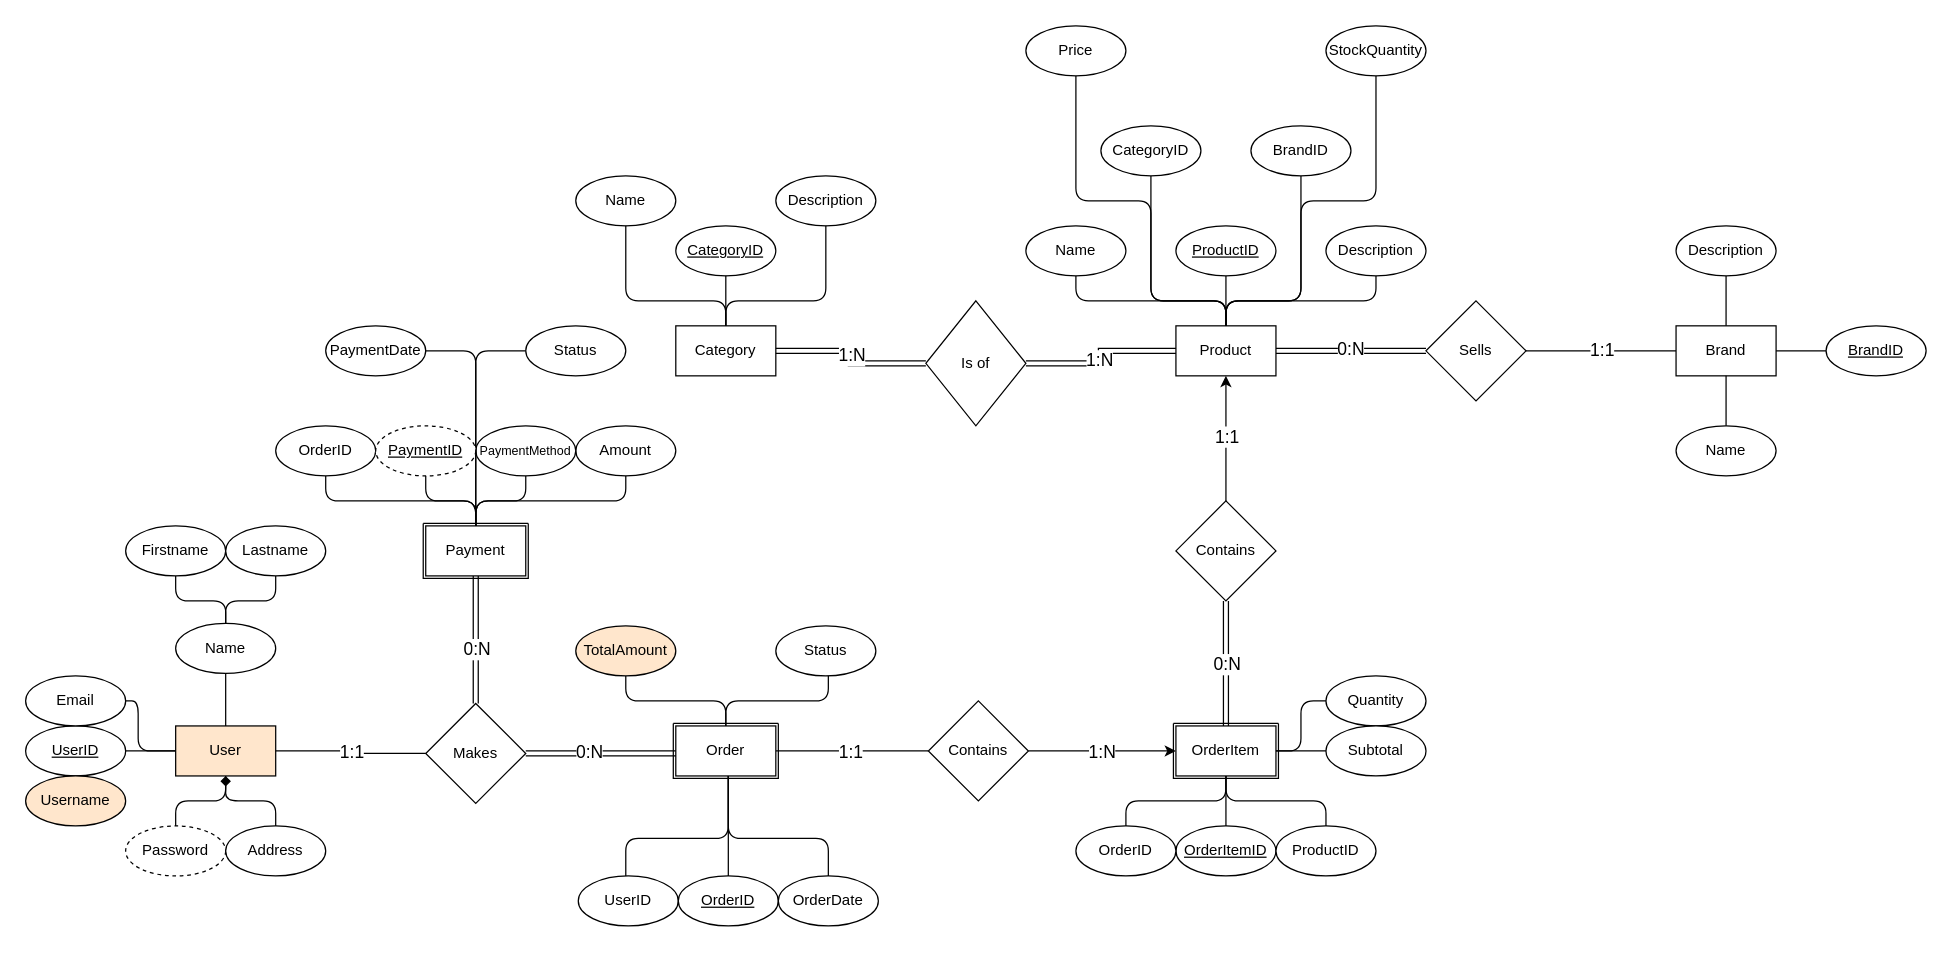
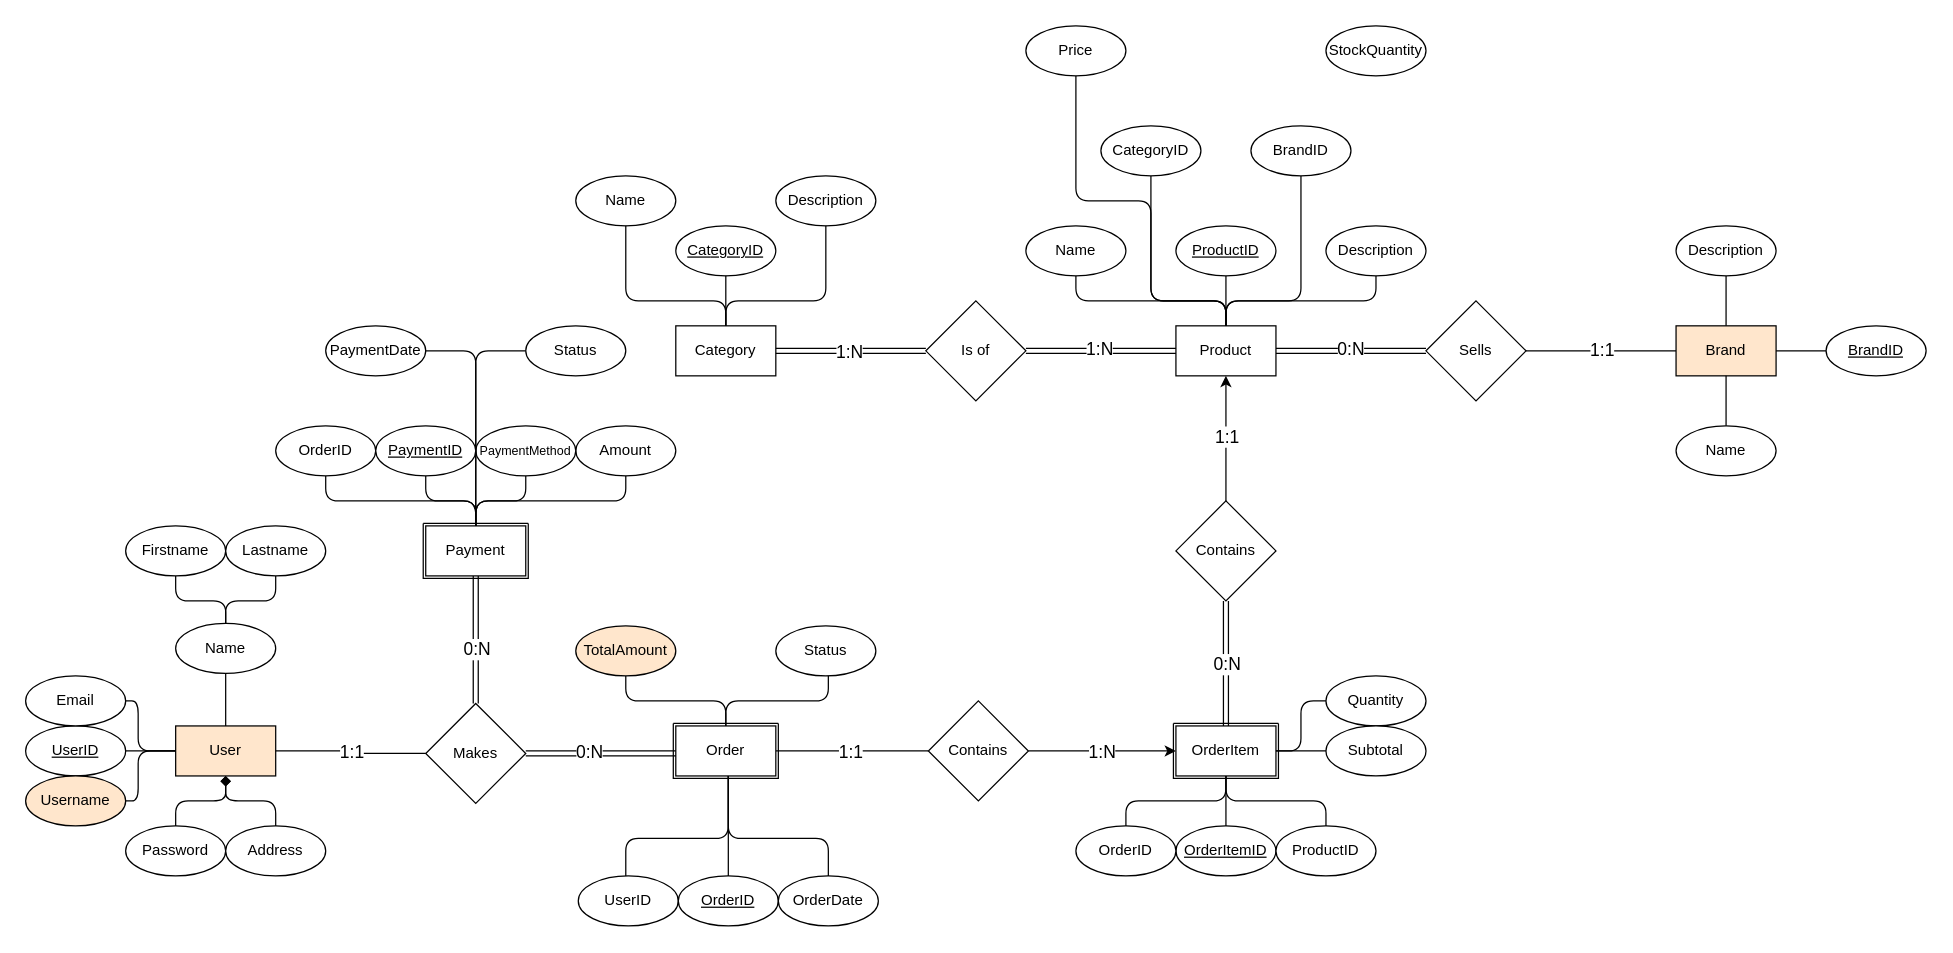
edge "StockQuantity" -- "Product": removed
node "Brand": fillcolor #ffffff -> #ffe6cc
node "Is of": size 100x125 -> 100x100
node "PaymentID": style dashed -> solid
edge "User" -- "Username": added
edge "User" -- "Password": arrowhead none -> diamond
node "Password": style dashed -> solid
